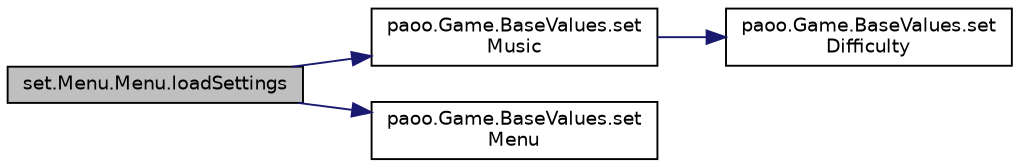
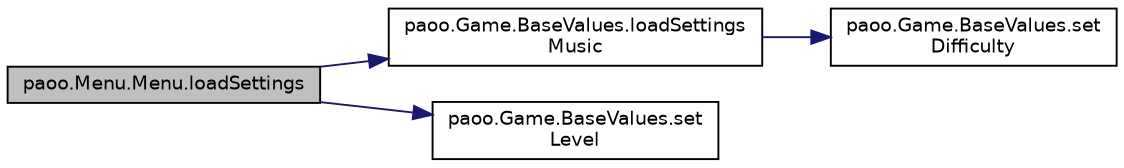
node "paoo.Game.BaseValues.set Music": label "paoo.Game.BaseValues.set Music" -> "paoo.Game.BaseValues.loadSettings Music"
node "set.Menu.Menu.loadSettings": label "set.Menu.Menu.loadSettings" -> "paoo.Menu.Menu.loadSettings"
node "paoo.Game.BaseValues.set Menu": label "paoo.Game.BaseValues.set Menu" -> "paoo.Game.BaseValues.set Level"
